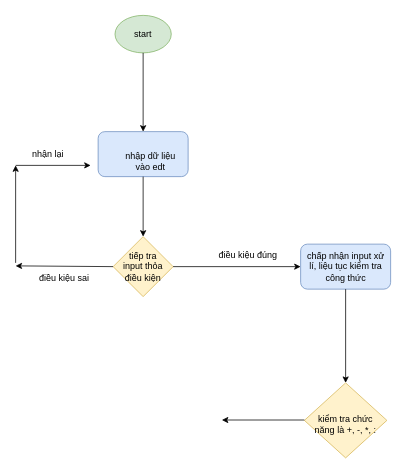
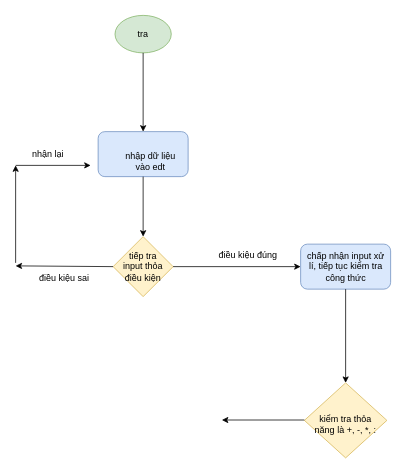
node "start": label "start" -> "tra"
node "chấp nhận input xử lí, liệu tục kiểm tra công thức": label "chấp nhận input xử lí, liệu tục kiểm tra công thức" -> "chấp nhận input xử lí, tiếp tục kiểm tra công thức"
node "kiểm tra chức năng là +, -, *, :": label "kiểm tra chức năng là +, -, *, :" -> "kiểm tra thỏa năng là +, -, *, :"
